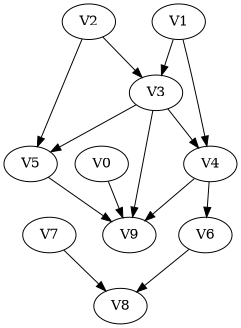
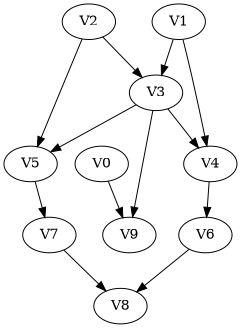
edge "V5" -> "V9": now "V5" -> "V7"
edge "V4" -> "V9": removed
